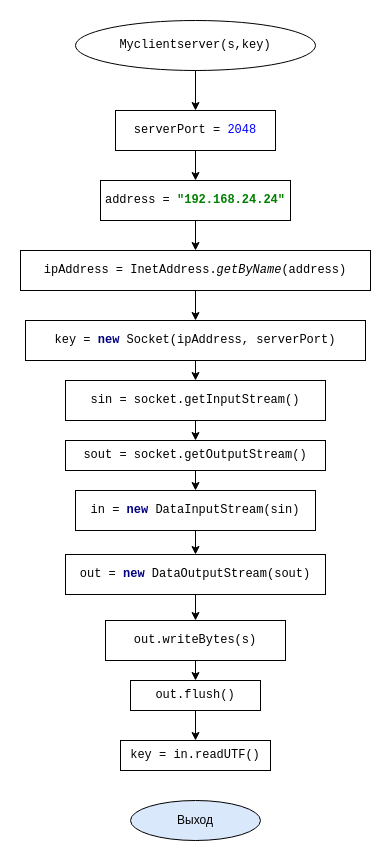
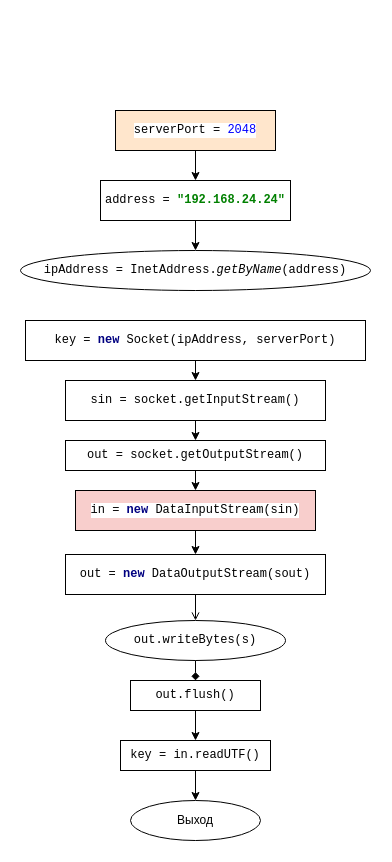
node "Myclientserver(s,key)": removed
edge "Myclientserver(s,key)" -> "serverPort = 2048": removed
node "serverPort = 2048": fillcolor #ffffff -> #ffe6cc
node "ipAddress = InetAddress.getByName(address)": shape rectangle -> ellipse
edge "ipAddress = InetAddress.getByName(address)" -> "key = new Socket(ipAddress, serverPort)": removed
node "sout = socket.getOutputStream()": label "sout = socket.getOutputStream()" -> "out = socket.getOutputStream()"
node "in = new DataInputStream(sin)": fillcolor #ffffff -> #f8cecc
edge "out = new DataOutputStream(sout)" -> "out.writeBytes(s)": arrowhead classic -> open
node "out.writeBytes(s)": shape rectangle -> ellipse
edge "out.writeBytes(s)" -> "out.flush()": arrowhead classic -> diamond
edge "key = in.readUTF()" -> "Выход": added
node "Выход": fillcolor #dae8fc -> #ffffff
